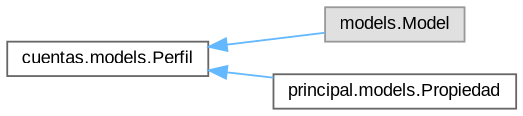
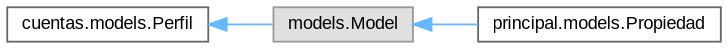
edge "principal.models.Propiedad" -> "cuentas.models.Perfil": now "principal.models.Propiedad" -> "models.Model"
